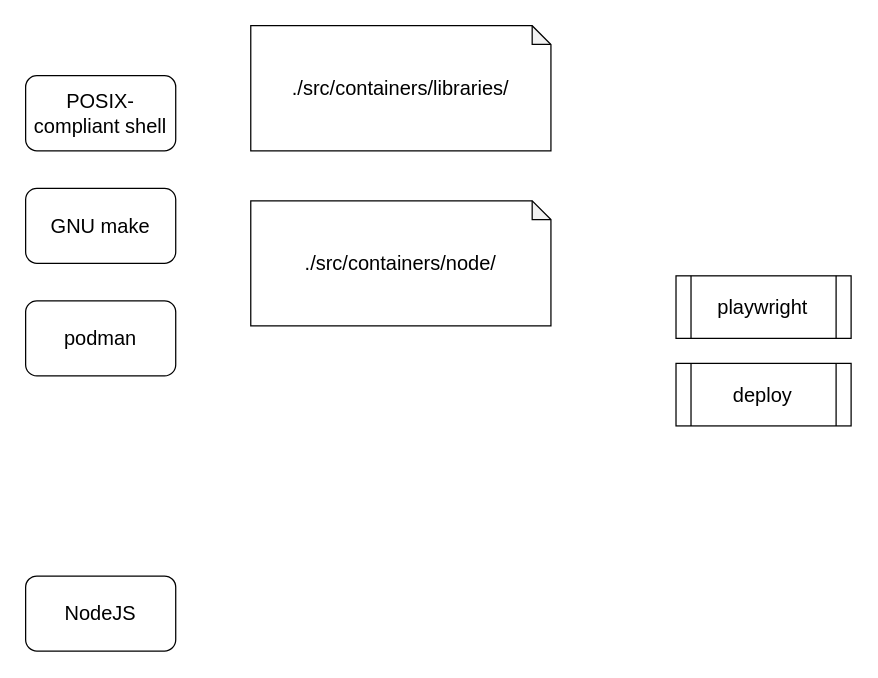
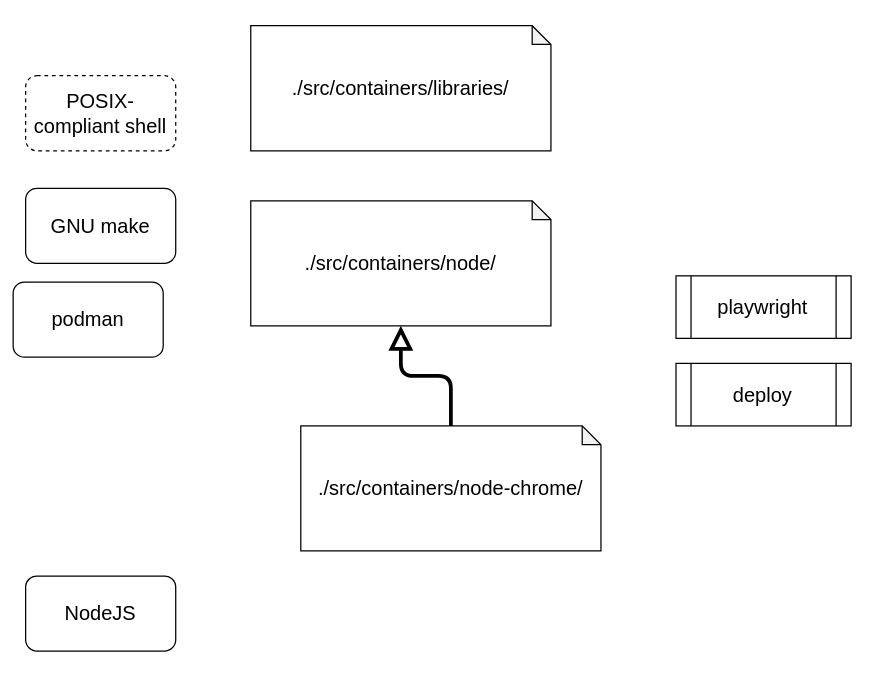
node "POSIX-compliant shell": style solid -> dashed
node "podman": moved (101, 338) -> (88, 319)
edge "./src/containers/node-chrome/" -> "./src/containers/node/": added
node "./src/containers/node-chrome/": added
